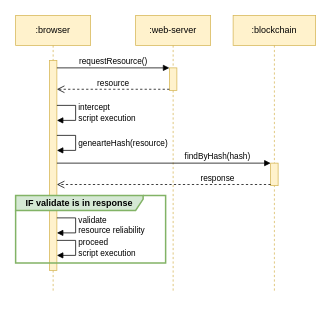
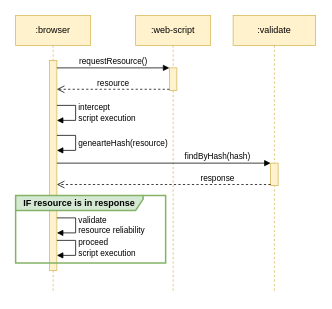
node ":web-server": label ":web-server" -> ":web-script"
node ":blockchain": label ":blockchain" -> ":validate"
node "IF validate is in response": label "IF validate is in response" -> "IF resource is in response"
